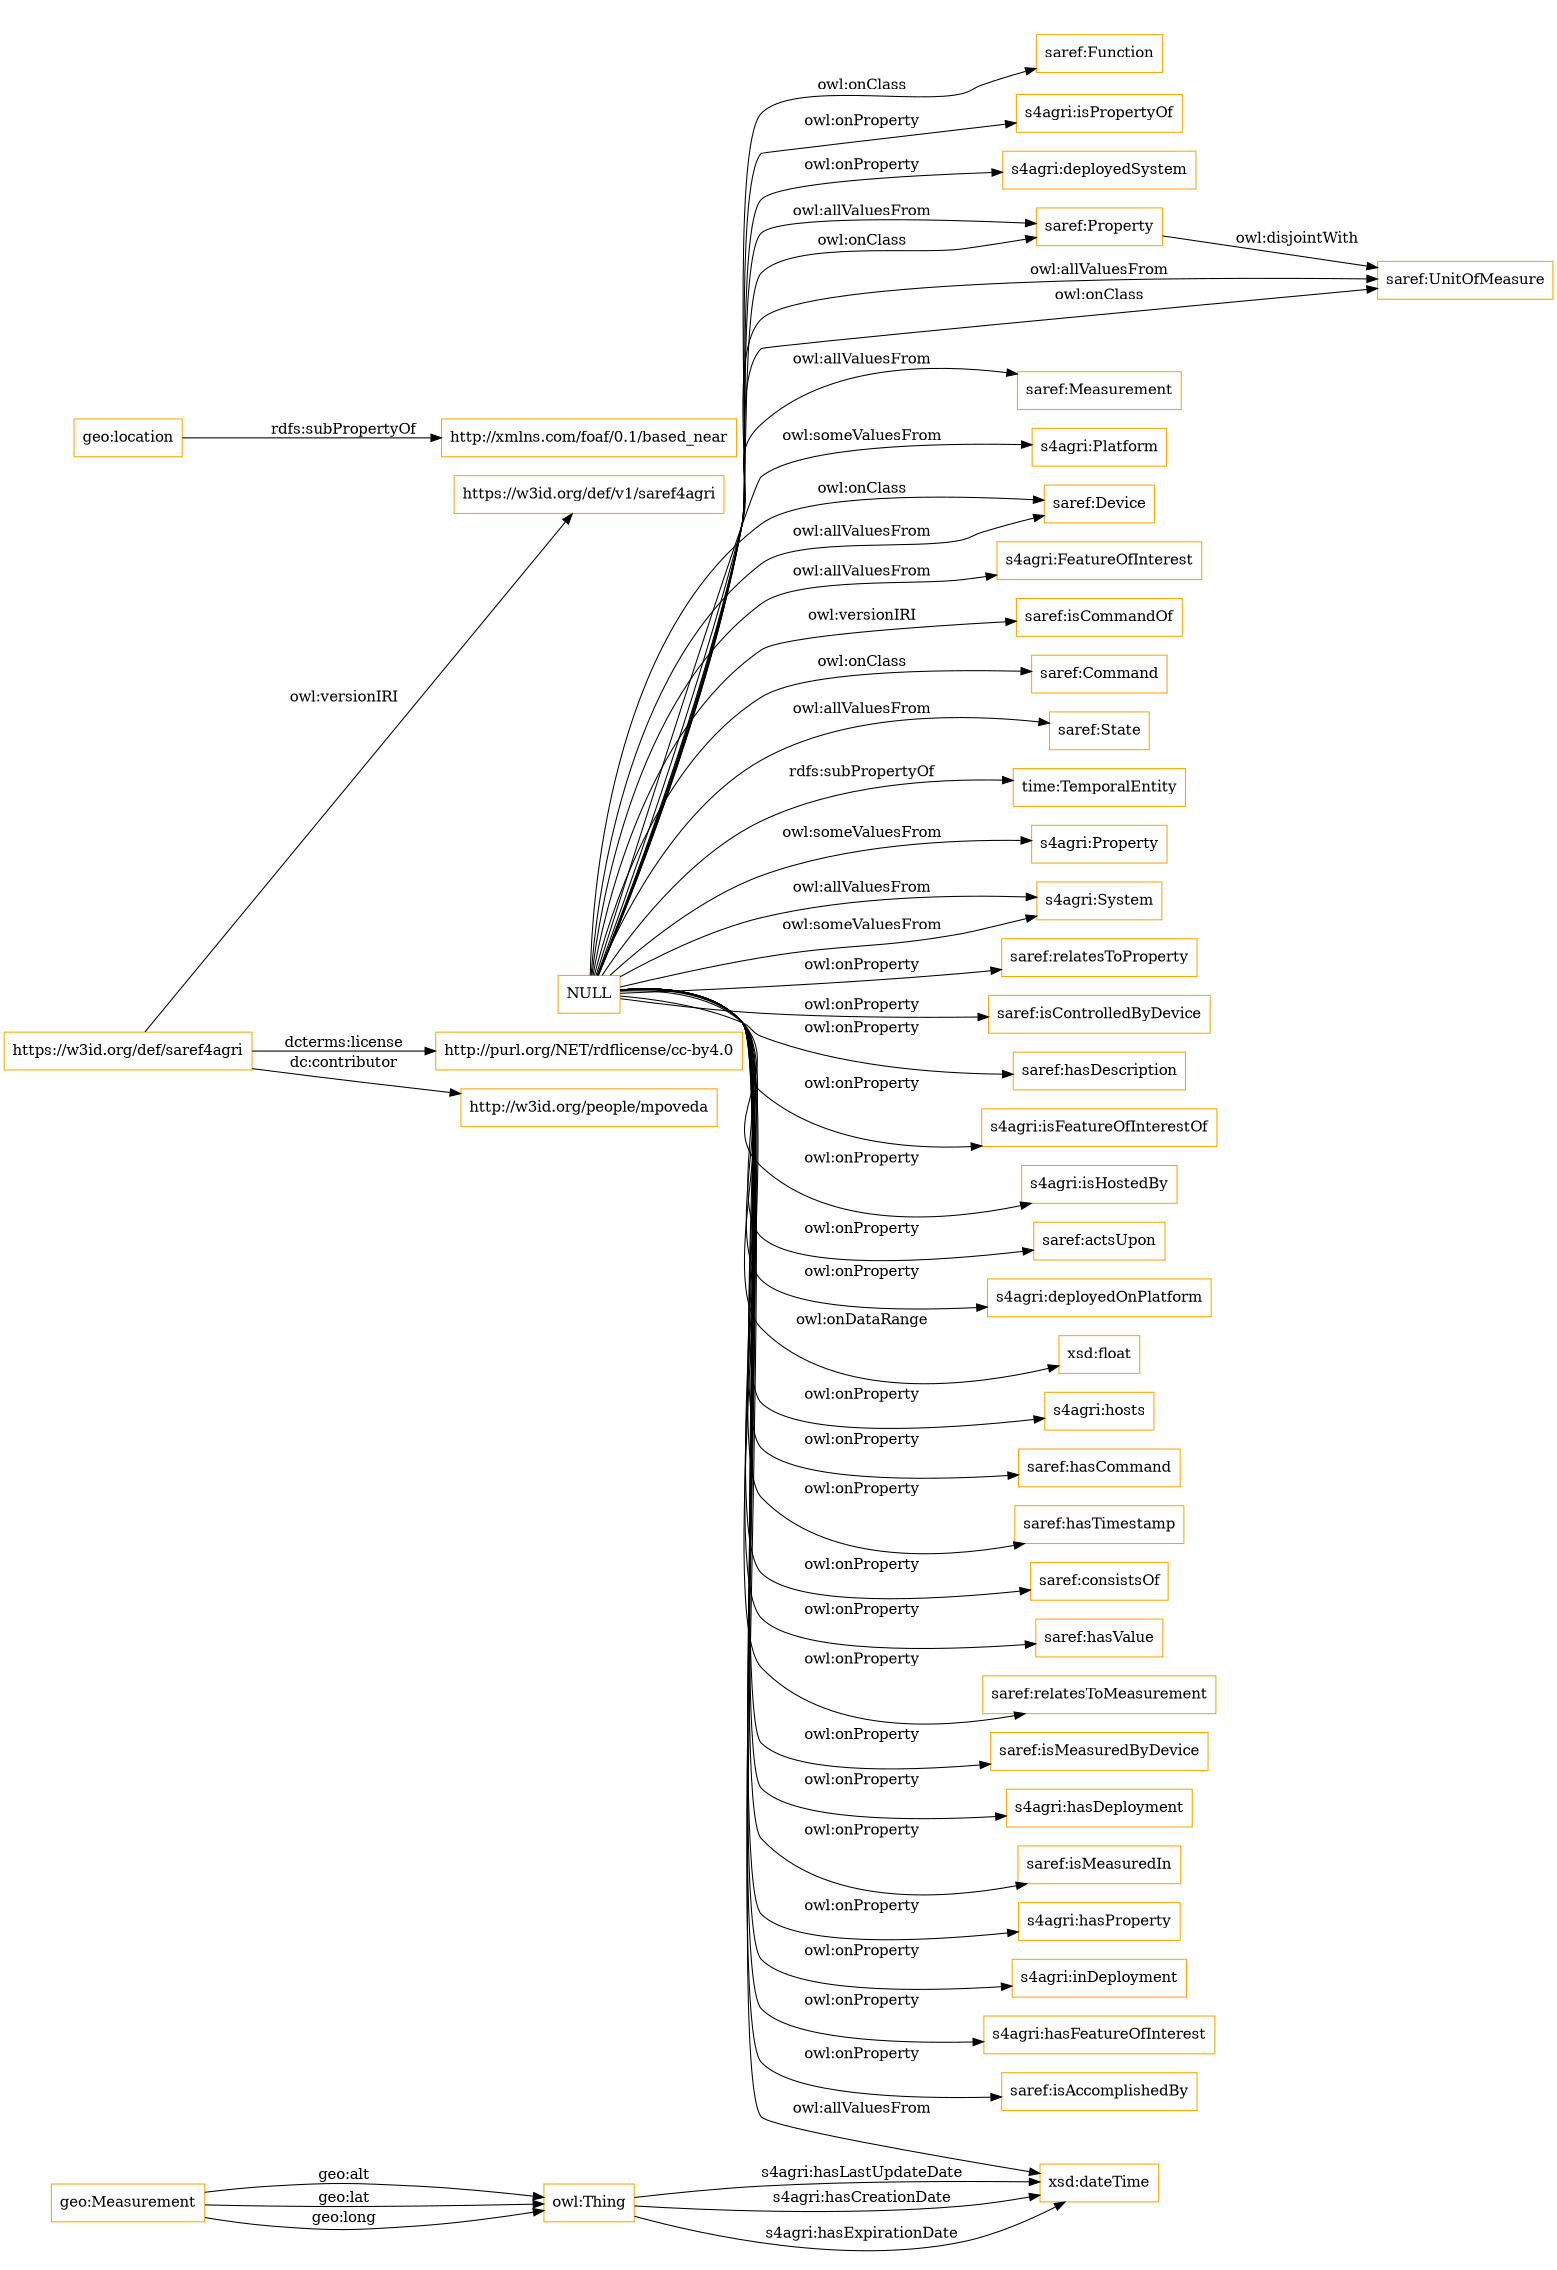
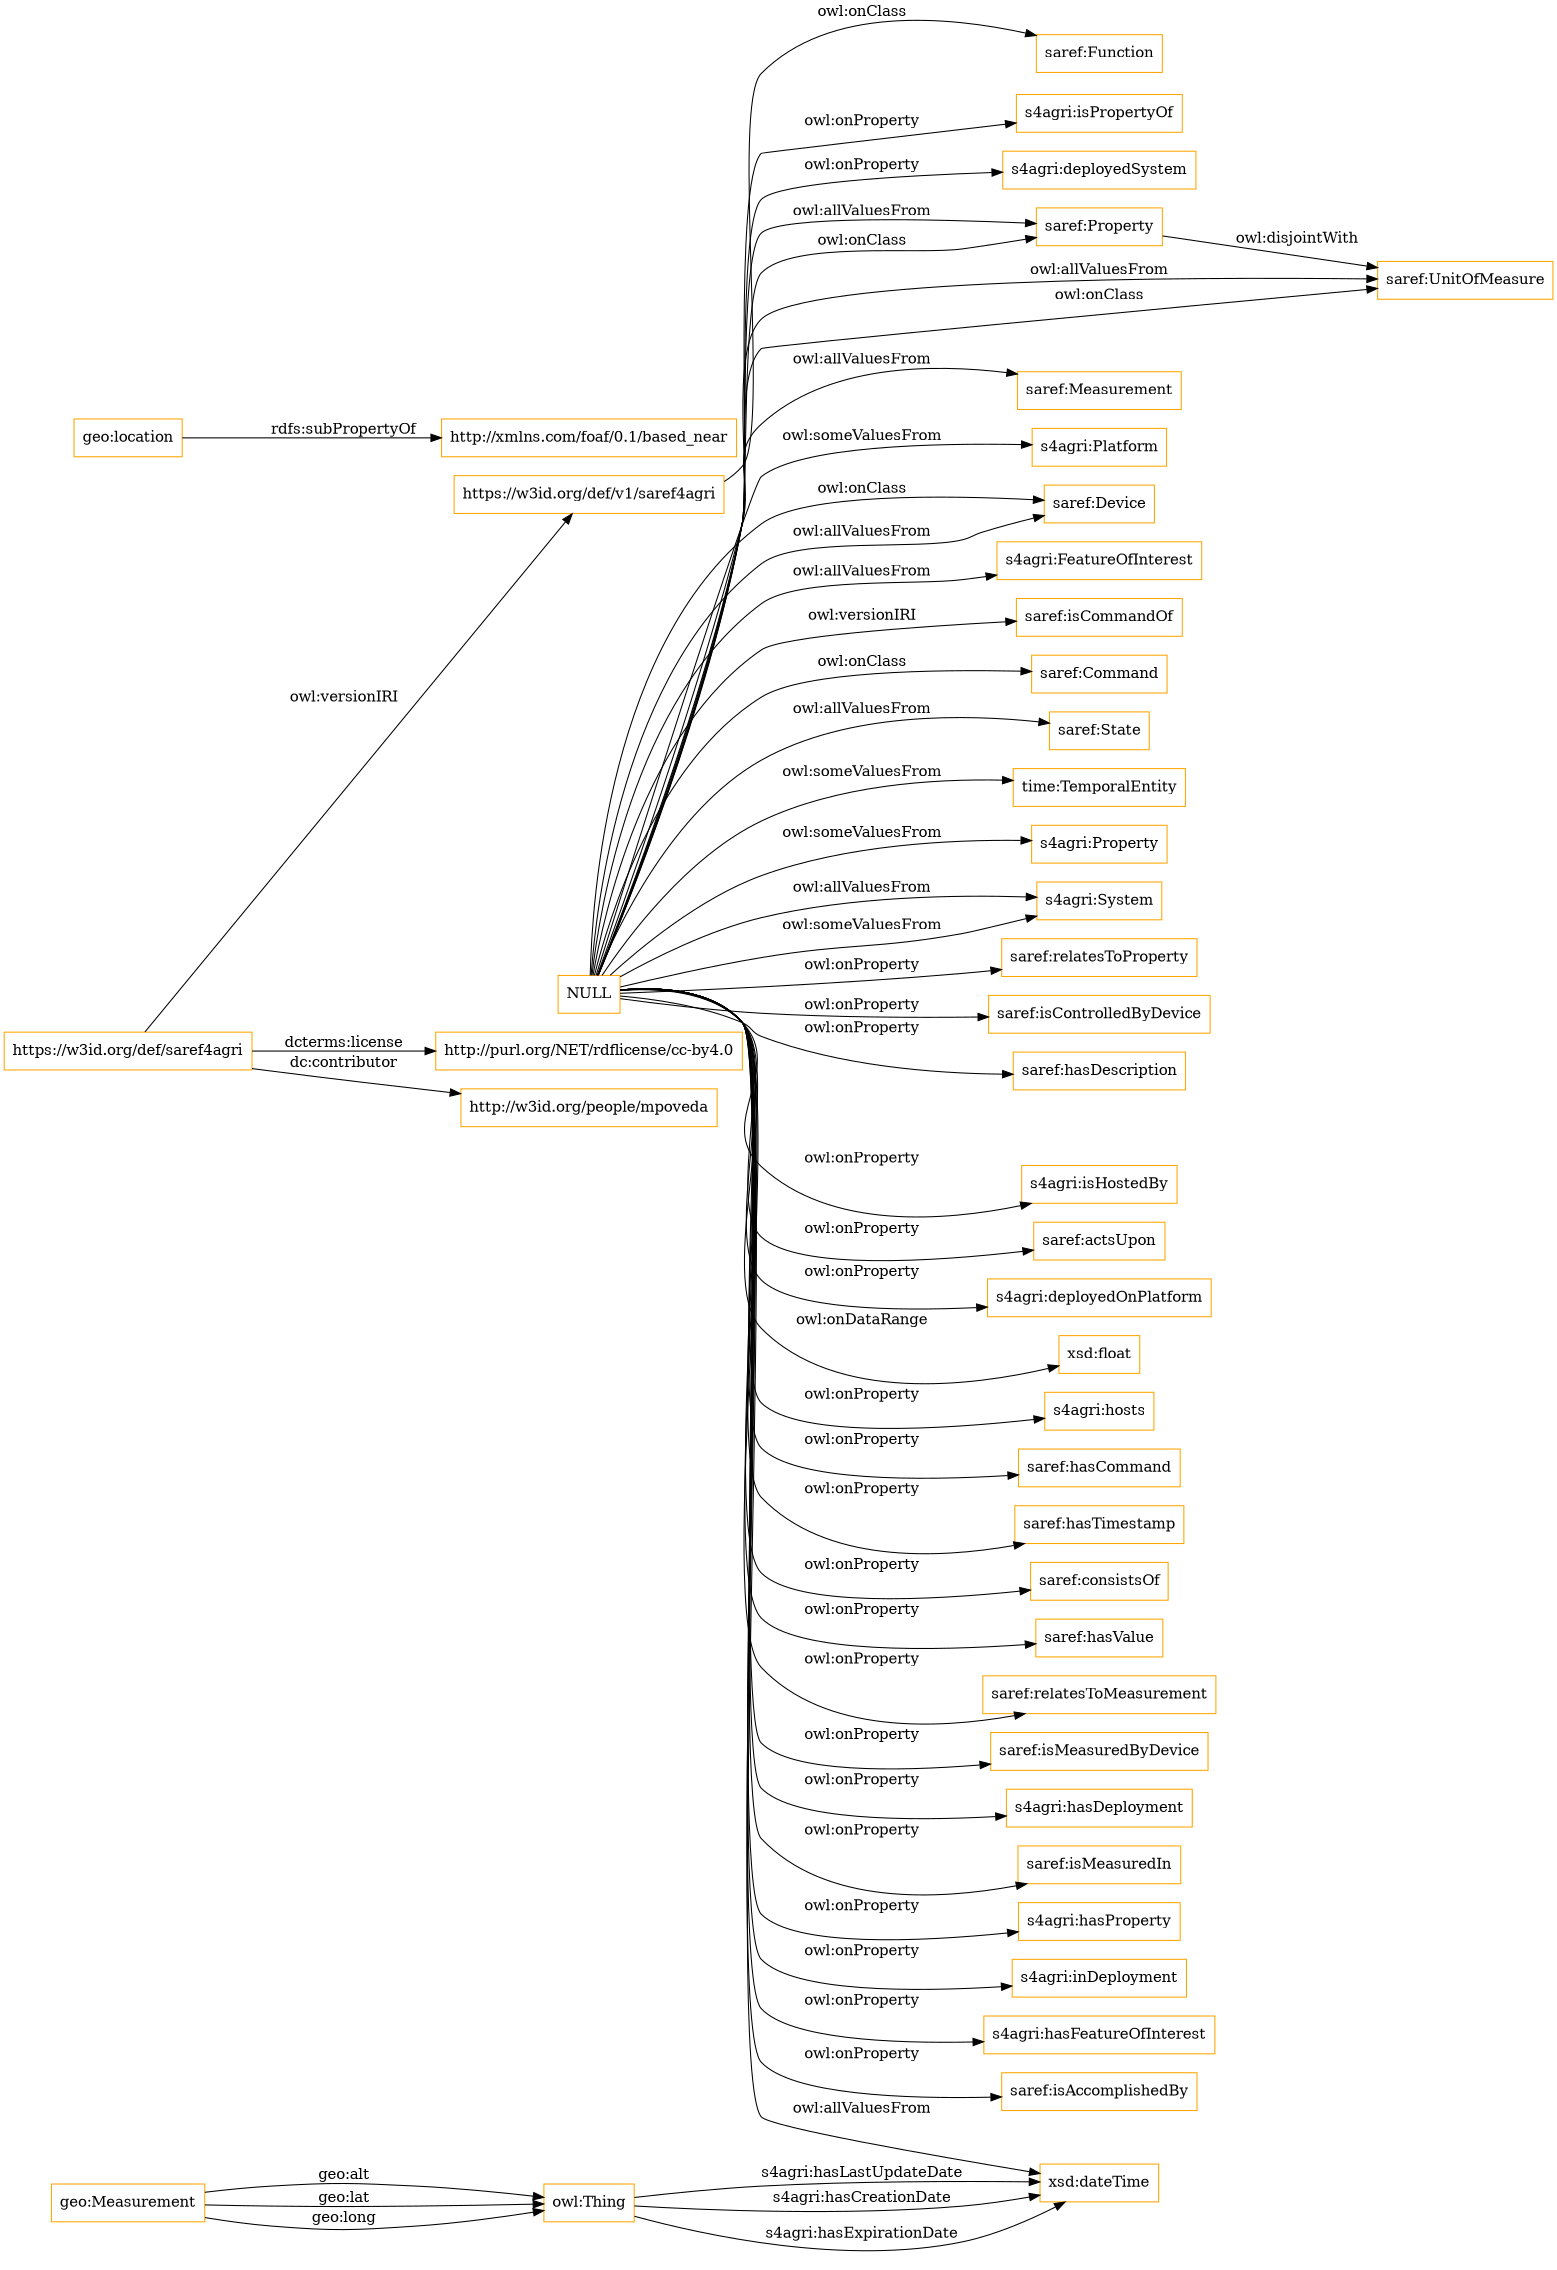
edge "NULL" -> "saref:Function": now "https://w3id.org/def/v1/saref4agri" -> "saref:Function"
edge "NULL" -> "time:TemporalEntity": label "rdfs:subPropertyOf" -> "owl:someValuesFrom"
node "s4agri:isFeatureOfInterestOf": removed
